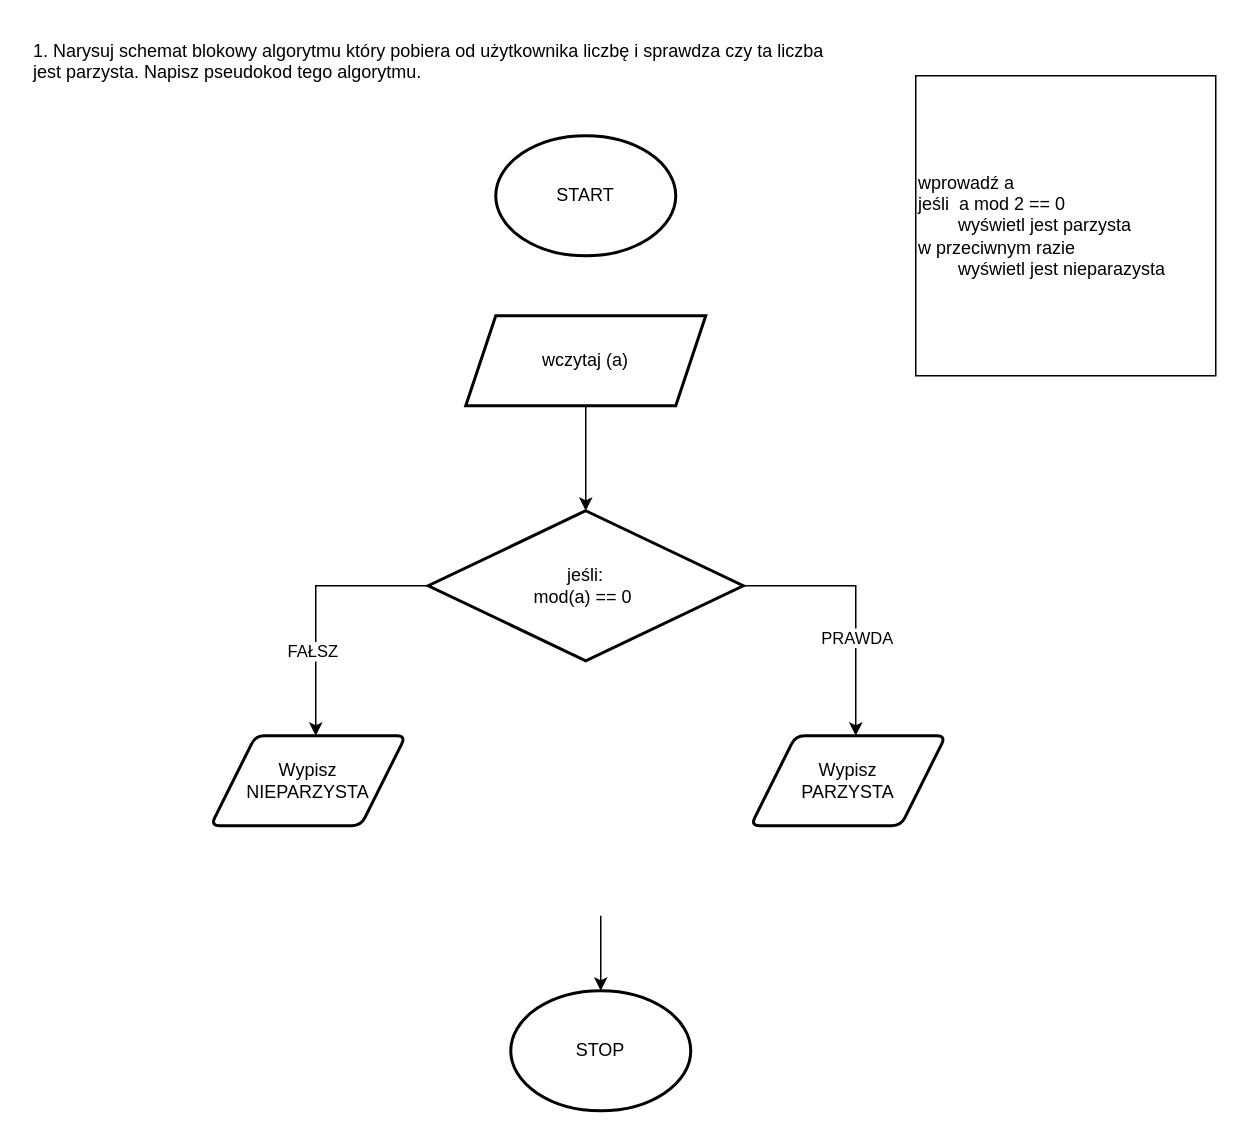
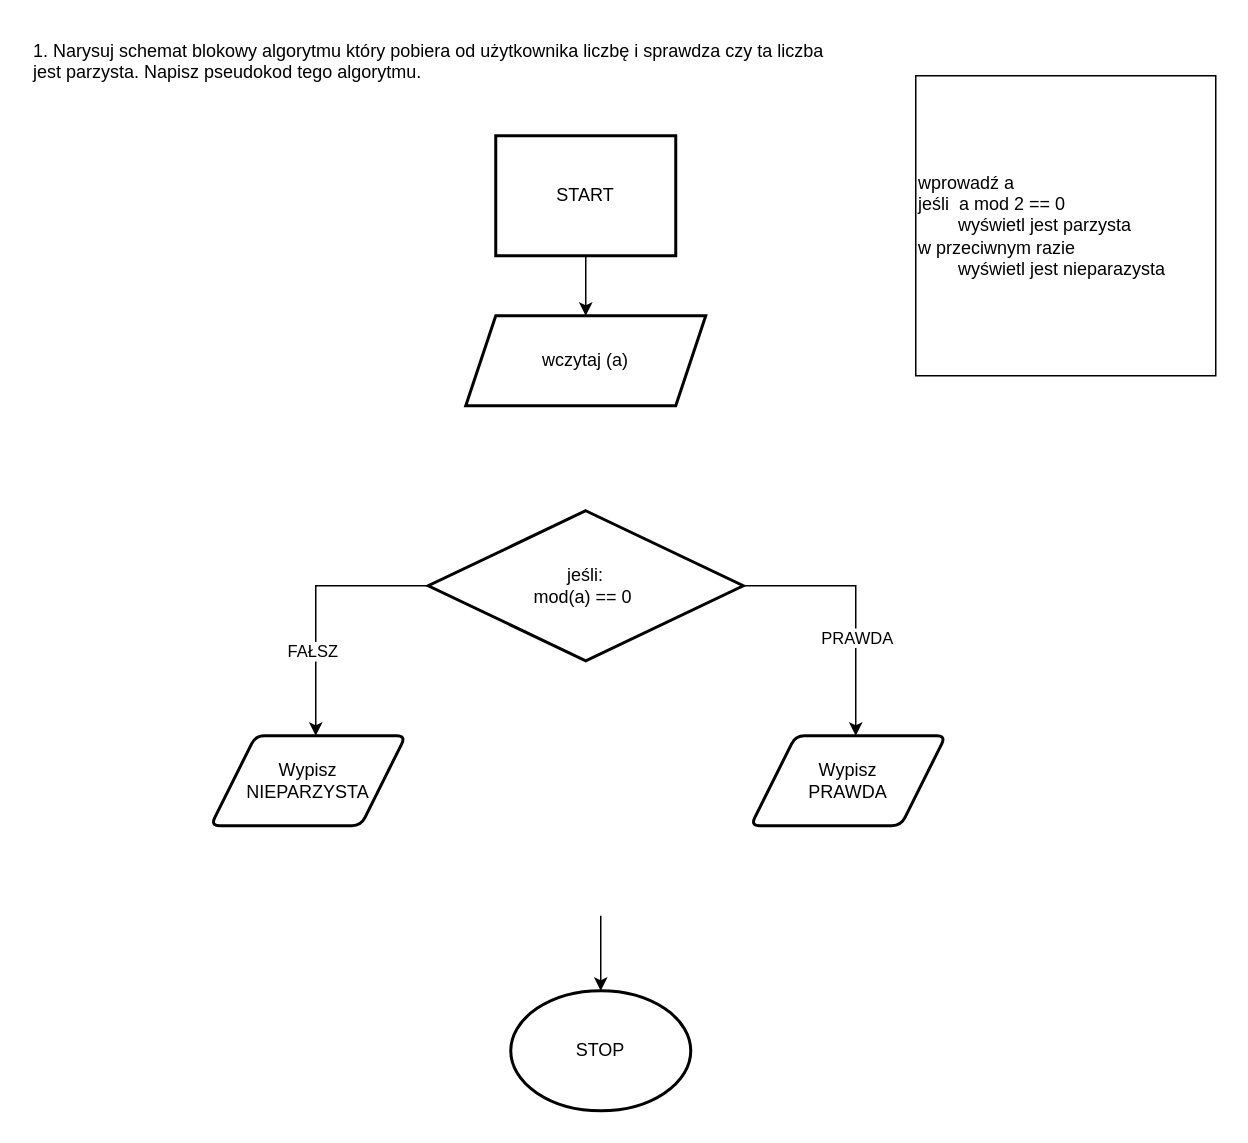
node "START": shape ellipse -> rectangle
edge "START" -> "wczytaj (a)": added
edge "wczytaj (a)" -> "jeśli: mod(a) == 0": removed
node "Wypisz PARZYSTA": label "Wypisz PARZYSTA" -> "Wypisz PRAWDA"
